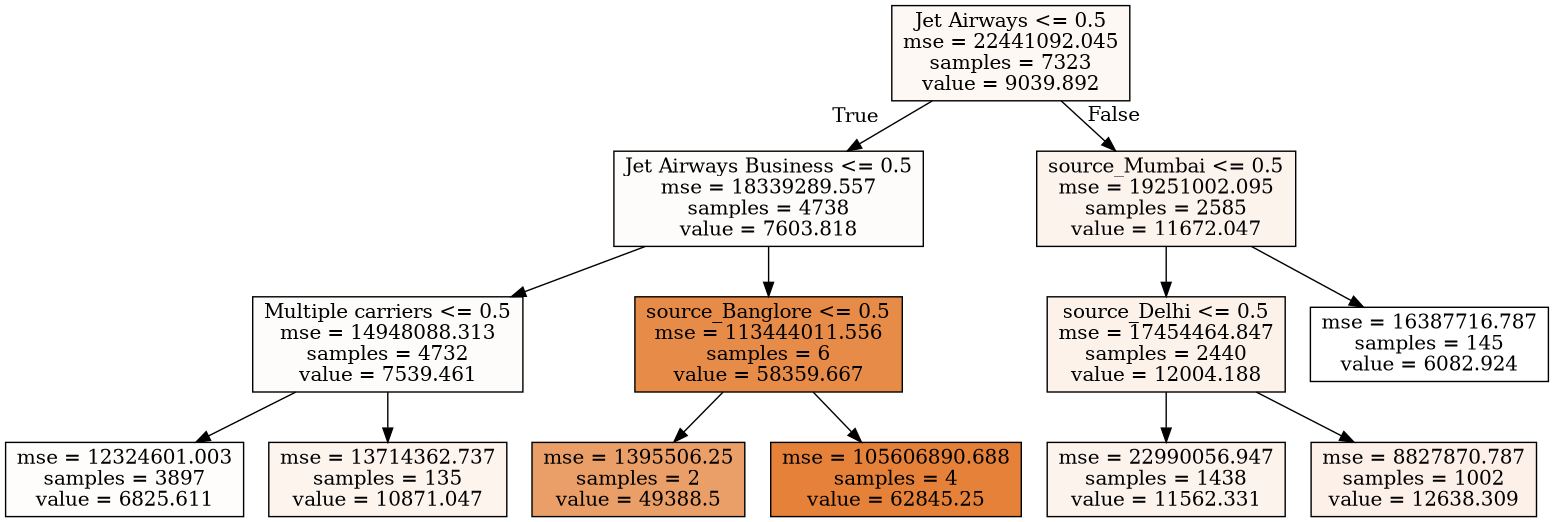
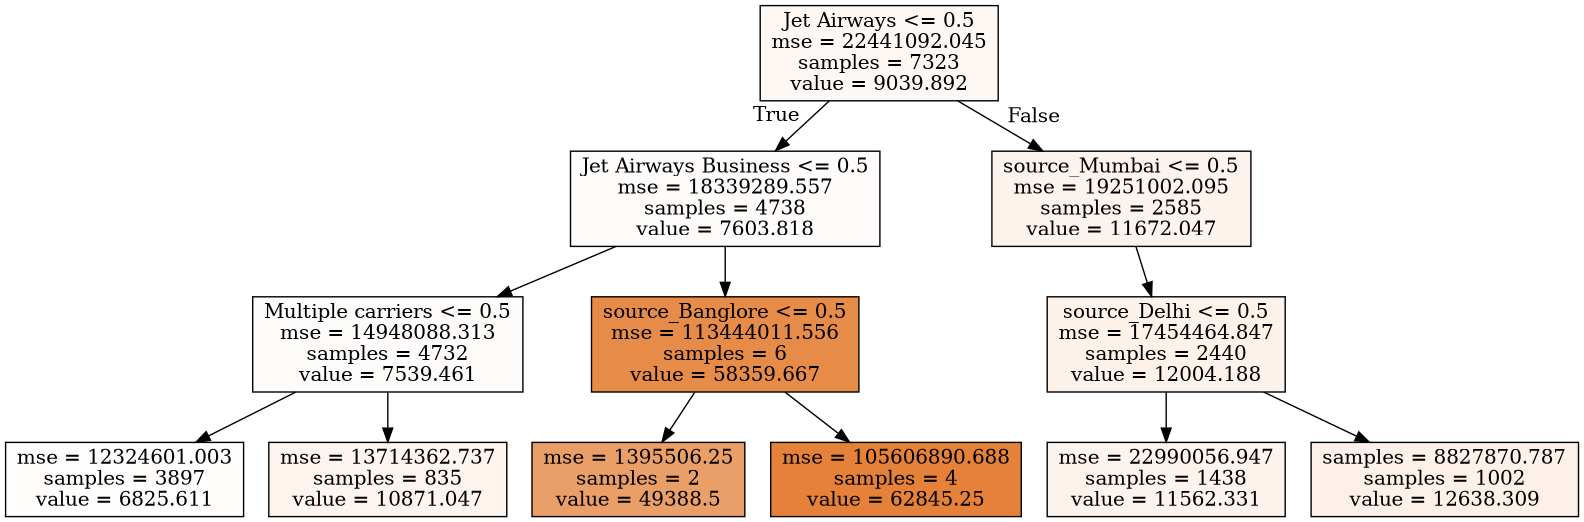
node "mse = 16387716.787 samples = 145 value = 6082.924": removed
node "mse = 13714362.737 samples = 135 value = 10871.047": label "mse = 13714362.737 samples = 135 value = 10871.047" -> "mse = 13714362.737 samples = 835 value = 10871.047"
node "mse = 8827870.787 samples = 1002 value = 12638.309": label "mse = 8827870.787 samples = 1002 value = 12638.309" -> "samples = 8827870.787 samples = 1002 value = 12638.309"
